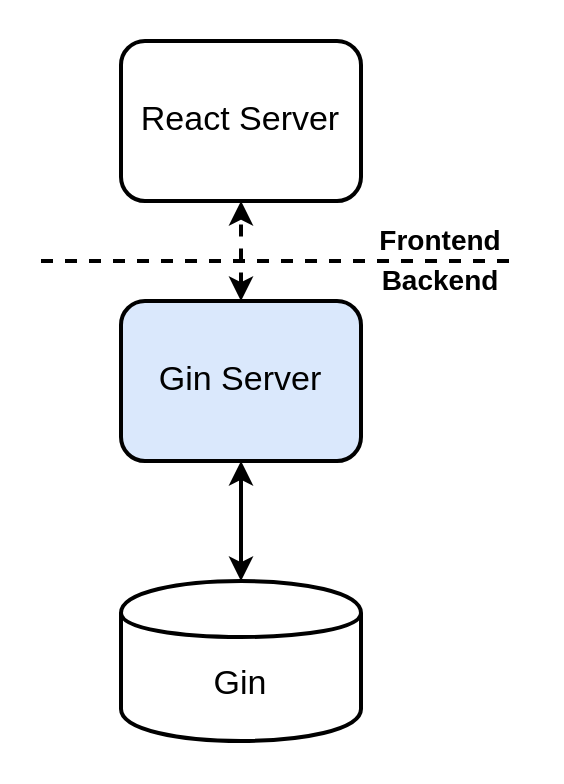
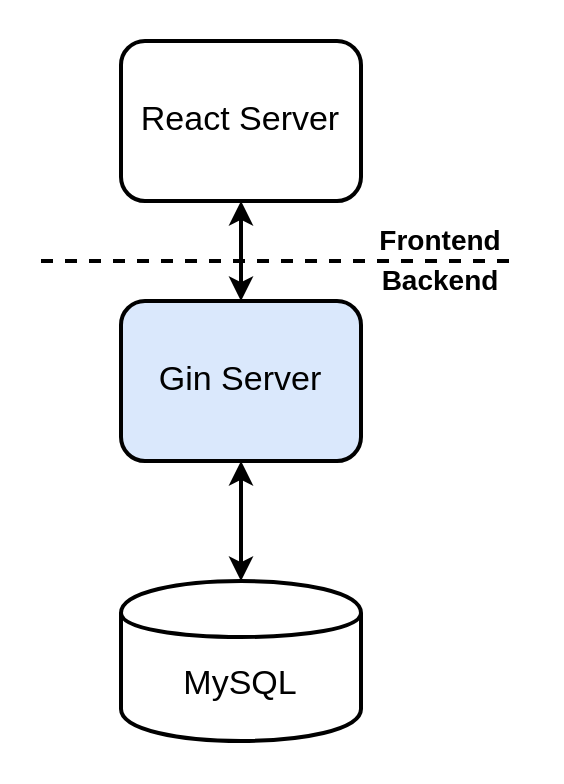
edge "React Server" -- "Gin Server": style dashed -> solid
node "Gin": label "Gin" -> "MySQL"
